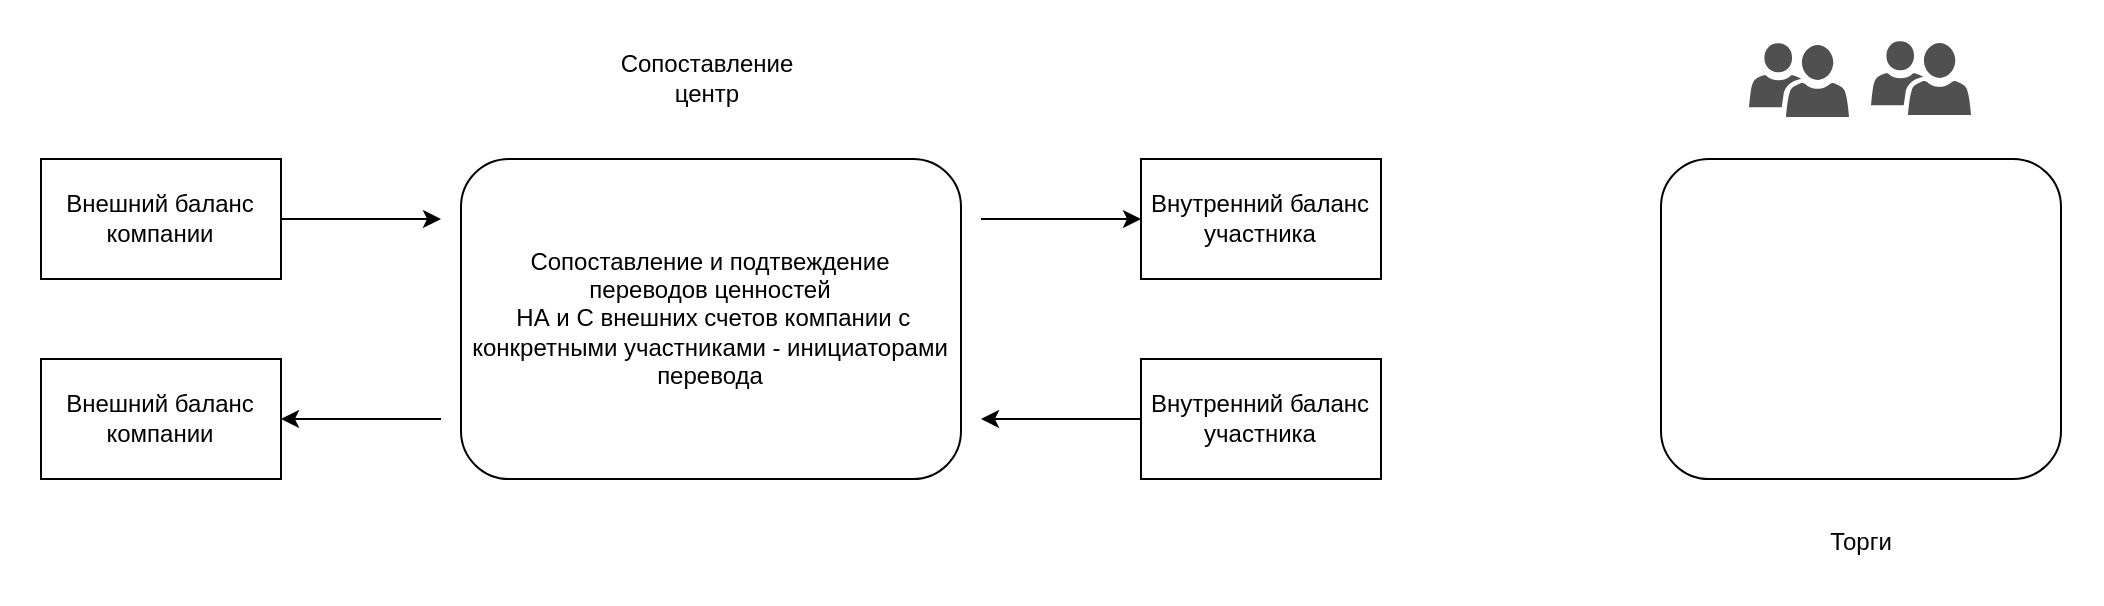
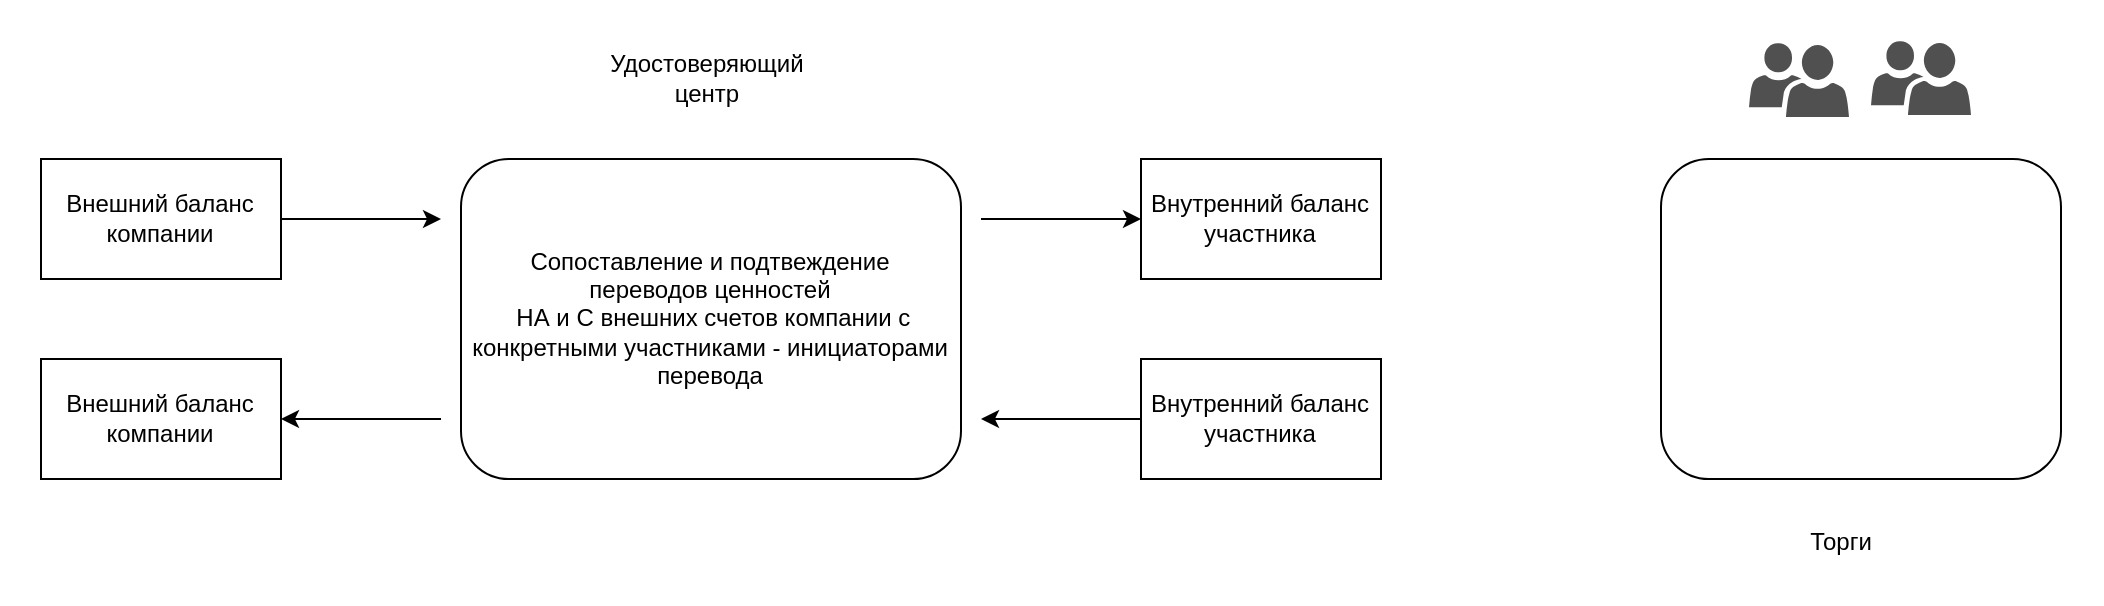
node "Сопоставление центр": label "Сопоставление центр" -> "Удостоверяющий центр"
node "Торги": moved (1861, 543) -> (1841, 543)
